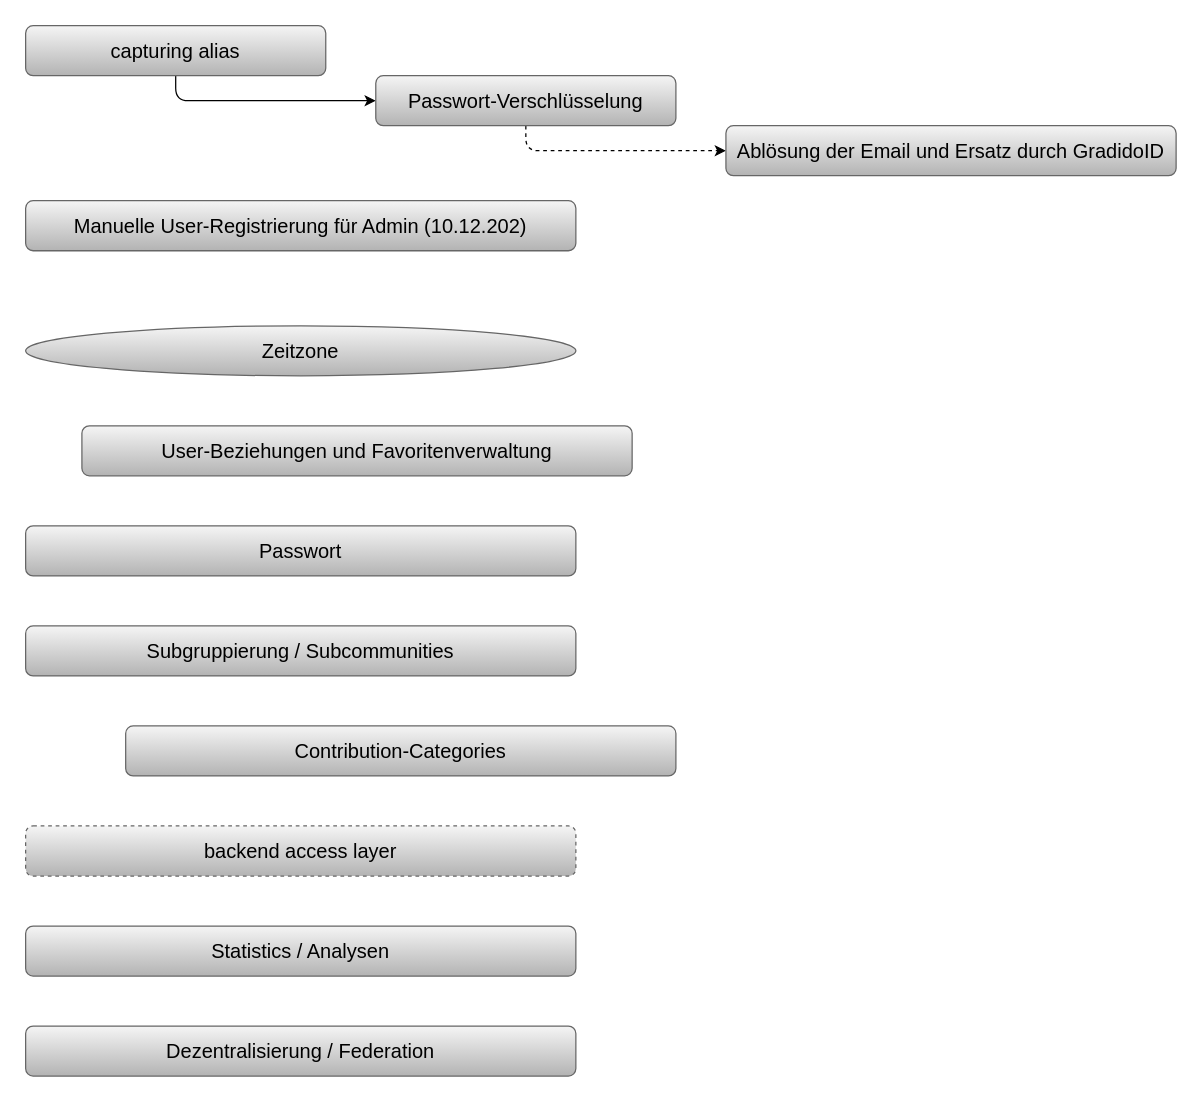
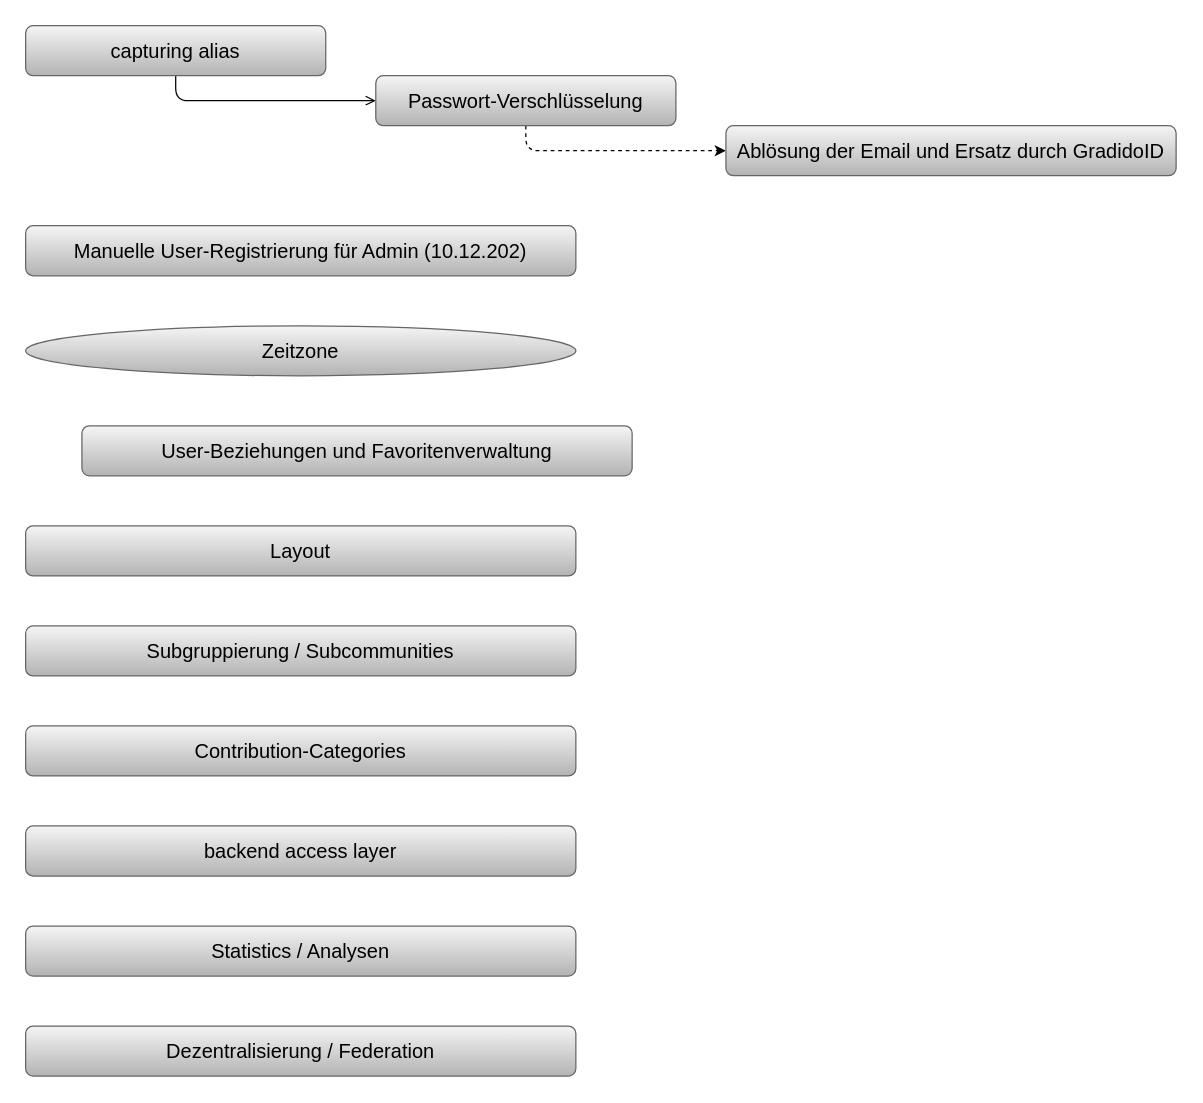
edge "capturing alias" -> "Passwort-Verschlüsselung": arrowhead classic -> open
node "Manuelle User-Registrierung für Admin (10.12.202)": moved (301, 226) -> (301, 251)
node "Passwort": label "Passwort" -> "Layout"
node "Contribution-Categories": moved (401, 751) -> (301, 751)
node "backend access layer": style dashed -> solid
